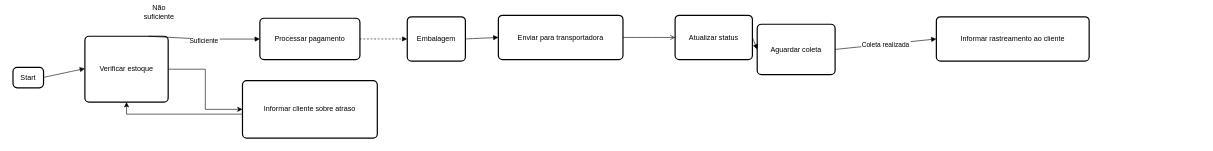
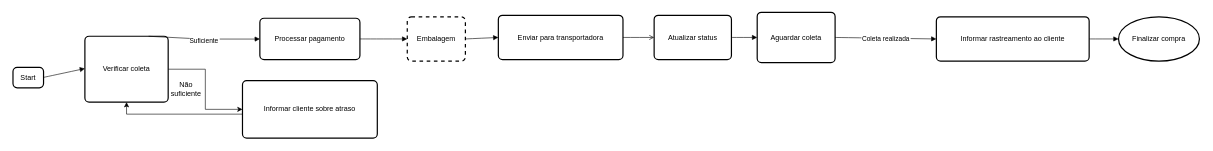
node "Não suficiente": moved (159, 12) -> (186, 90)
node "Atualizar status": moved (714, 38) -> (693, 38)
edge "Processar pagamento" -> "Embalagem": style dashed -> solid
node "Embalagem": style solid -> dashed
edge "Informar rastreamento ao cliente" -> "Finalizar compra": added
node "Finalizar compra": added
node "Aguardar coleta": moved (797, 50) -> (797, 38)
node "Verificar estoque": label "Verificar estoque" -> "Verificar coleta"
